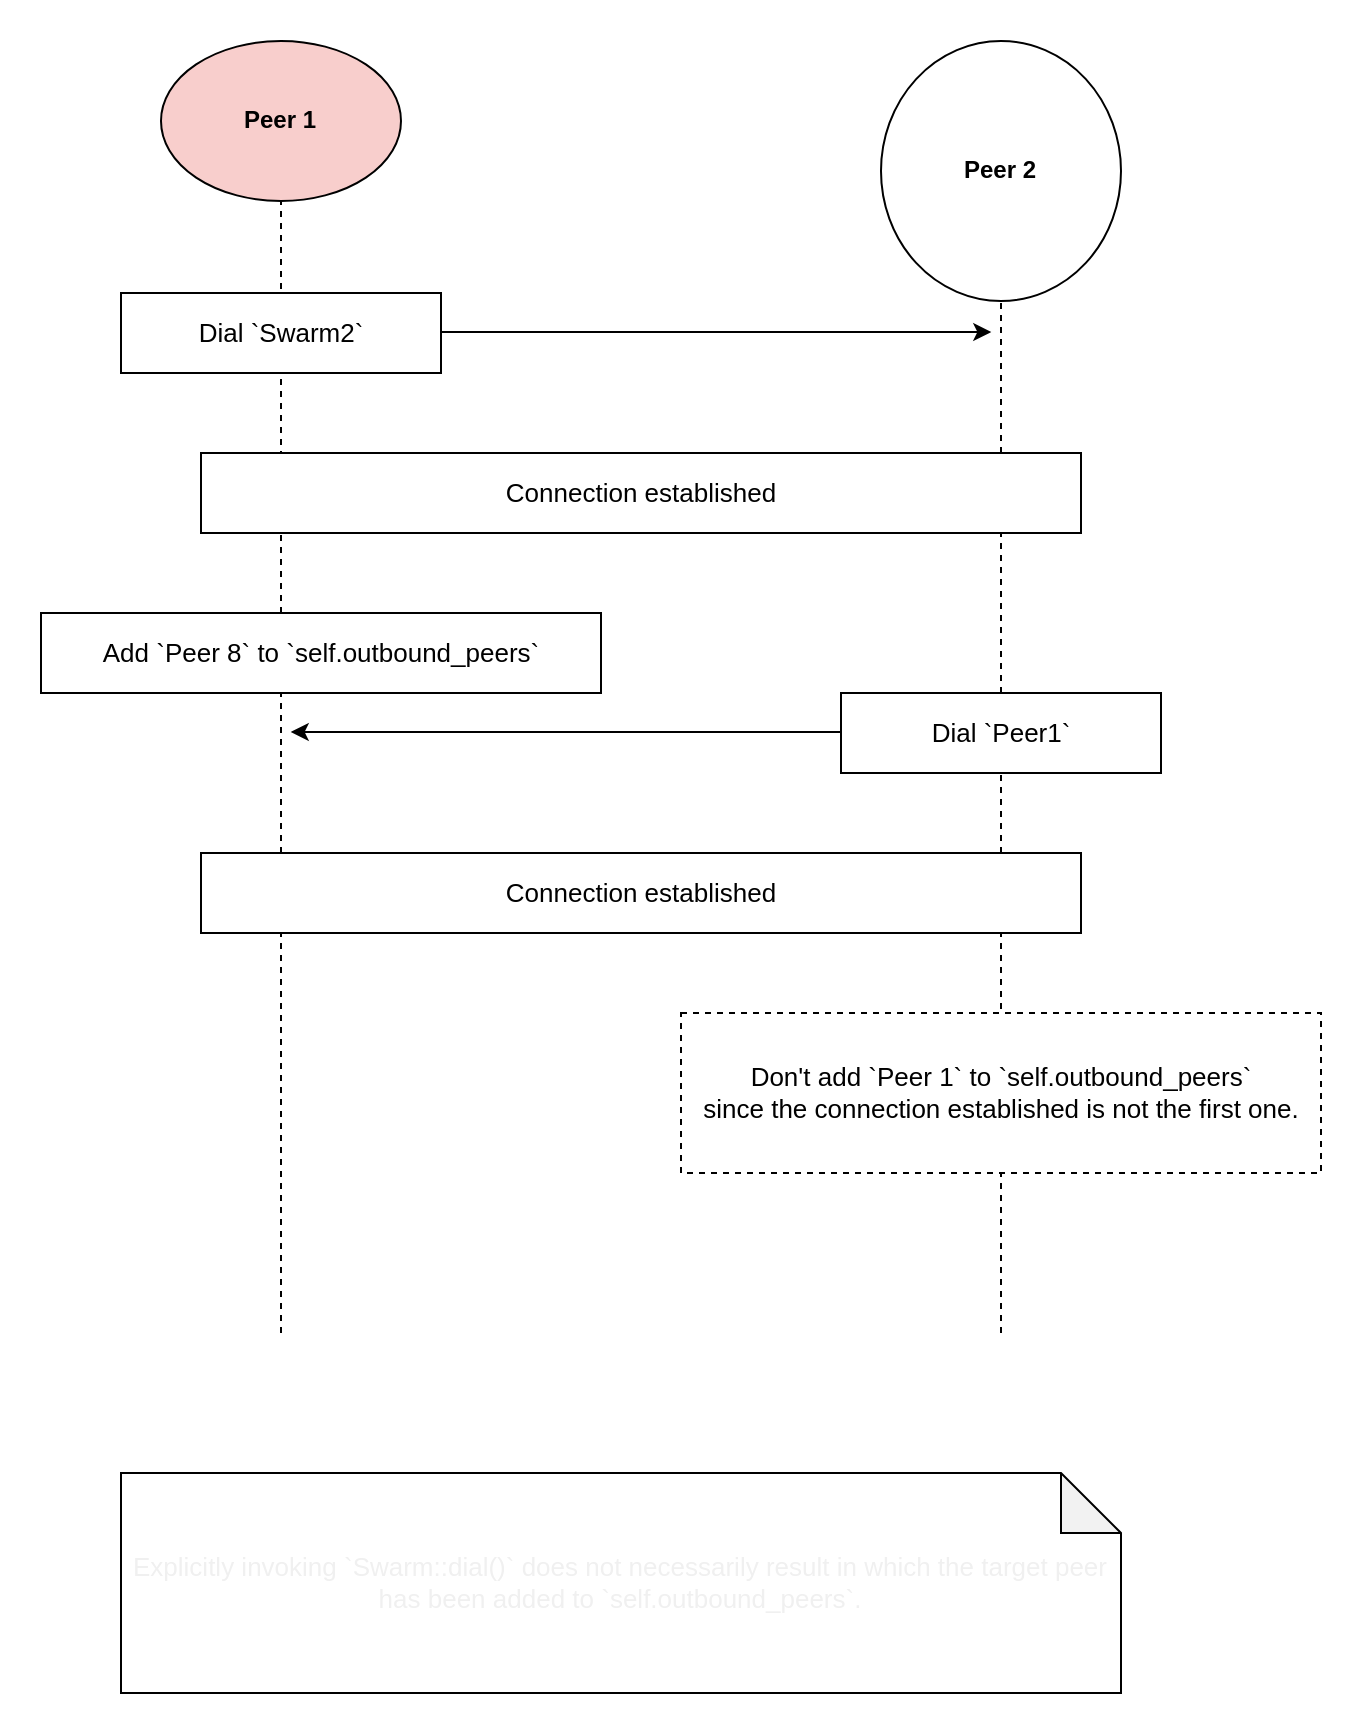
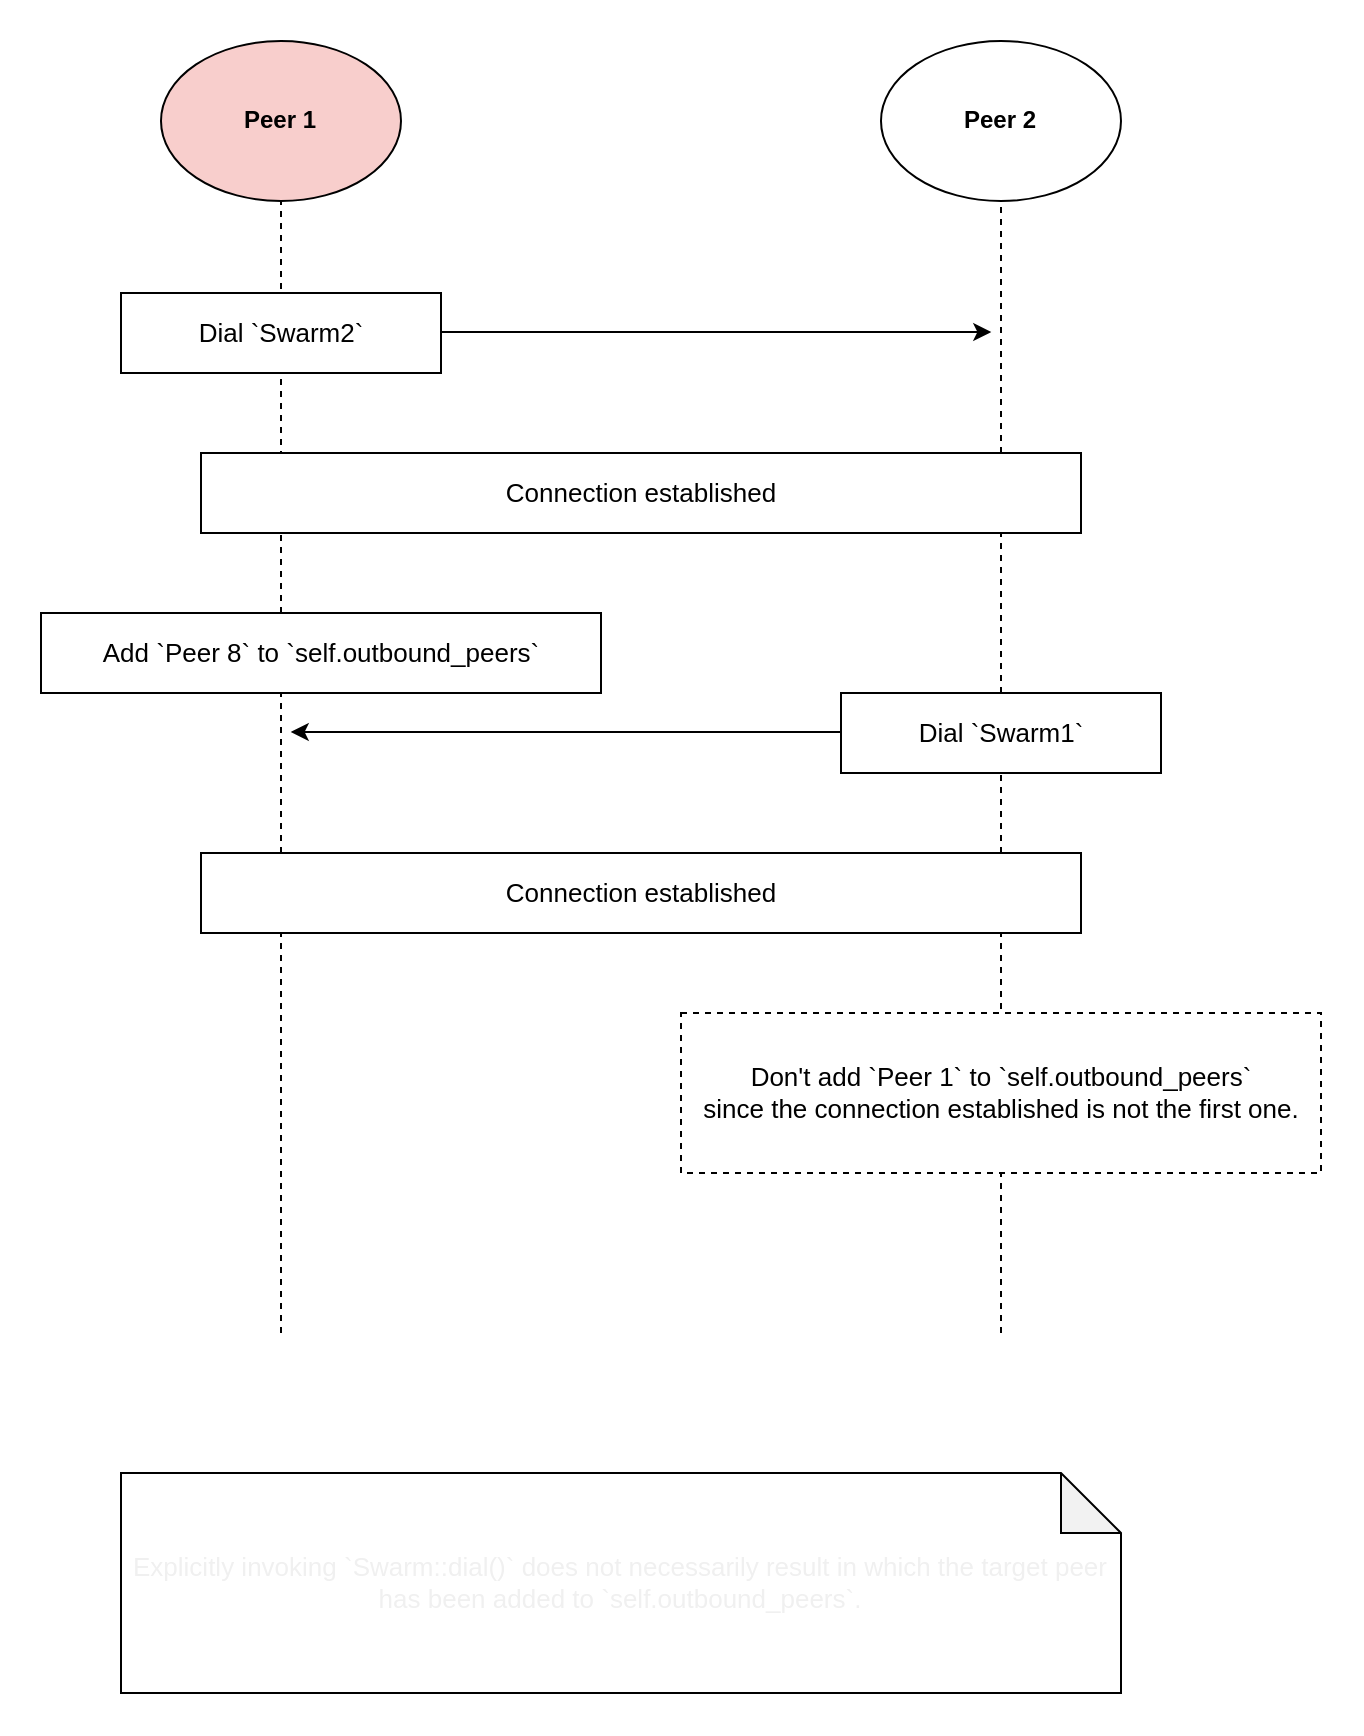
node "Peer 2": size 240x260 -> 240x160
node "Dial `Peer1`": label "Dial `Peer1`" -> "Dial `Swarm1`"
